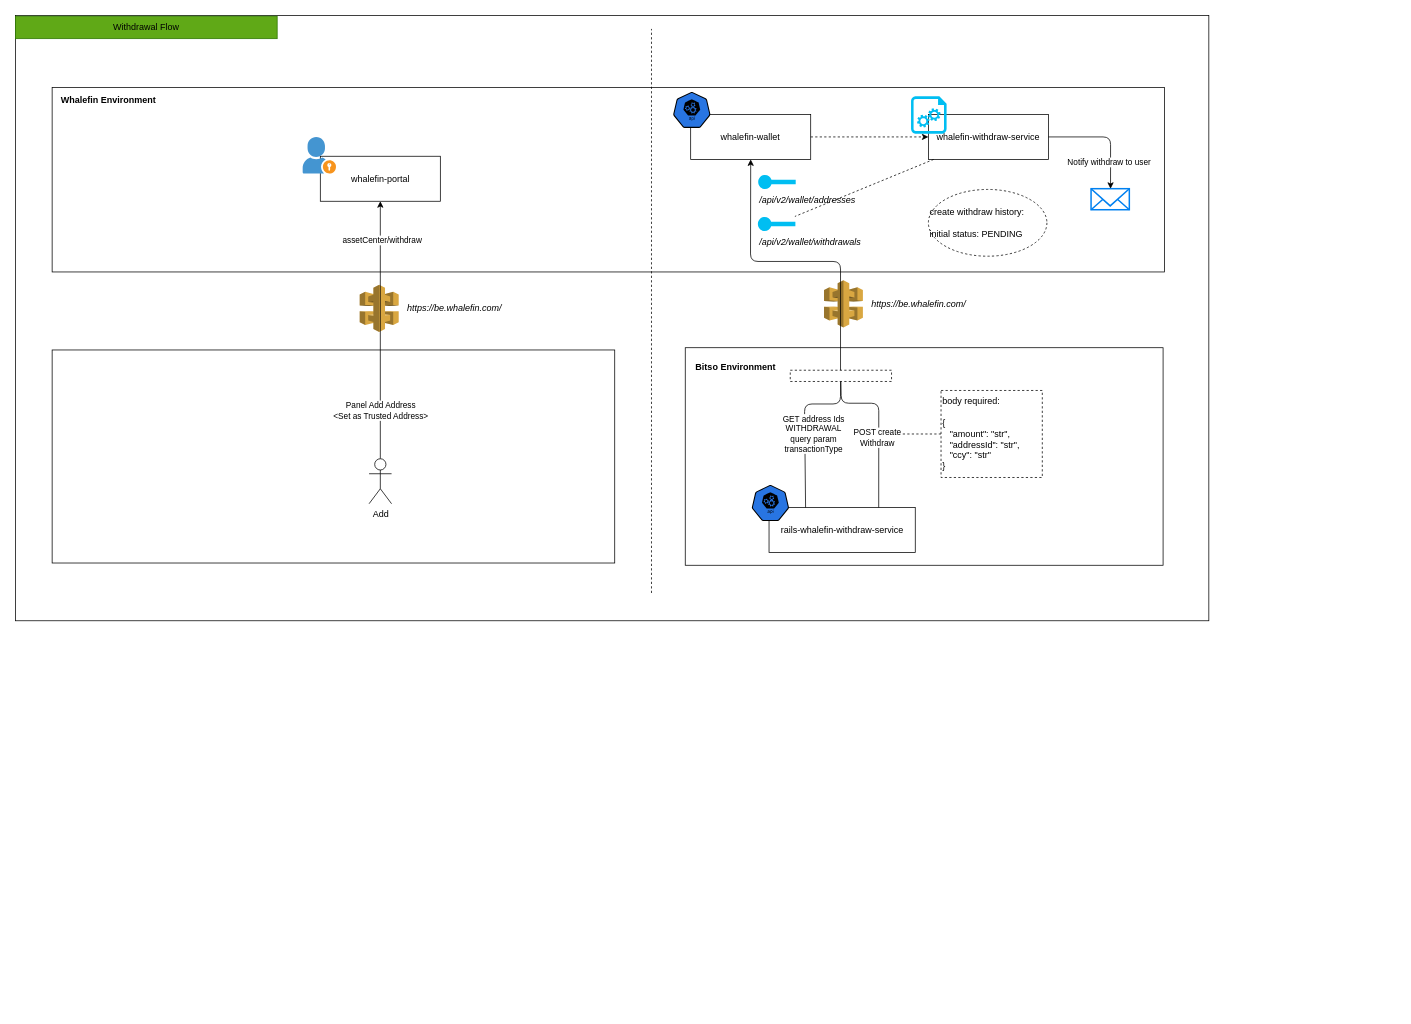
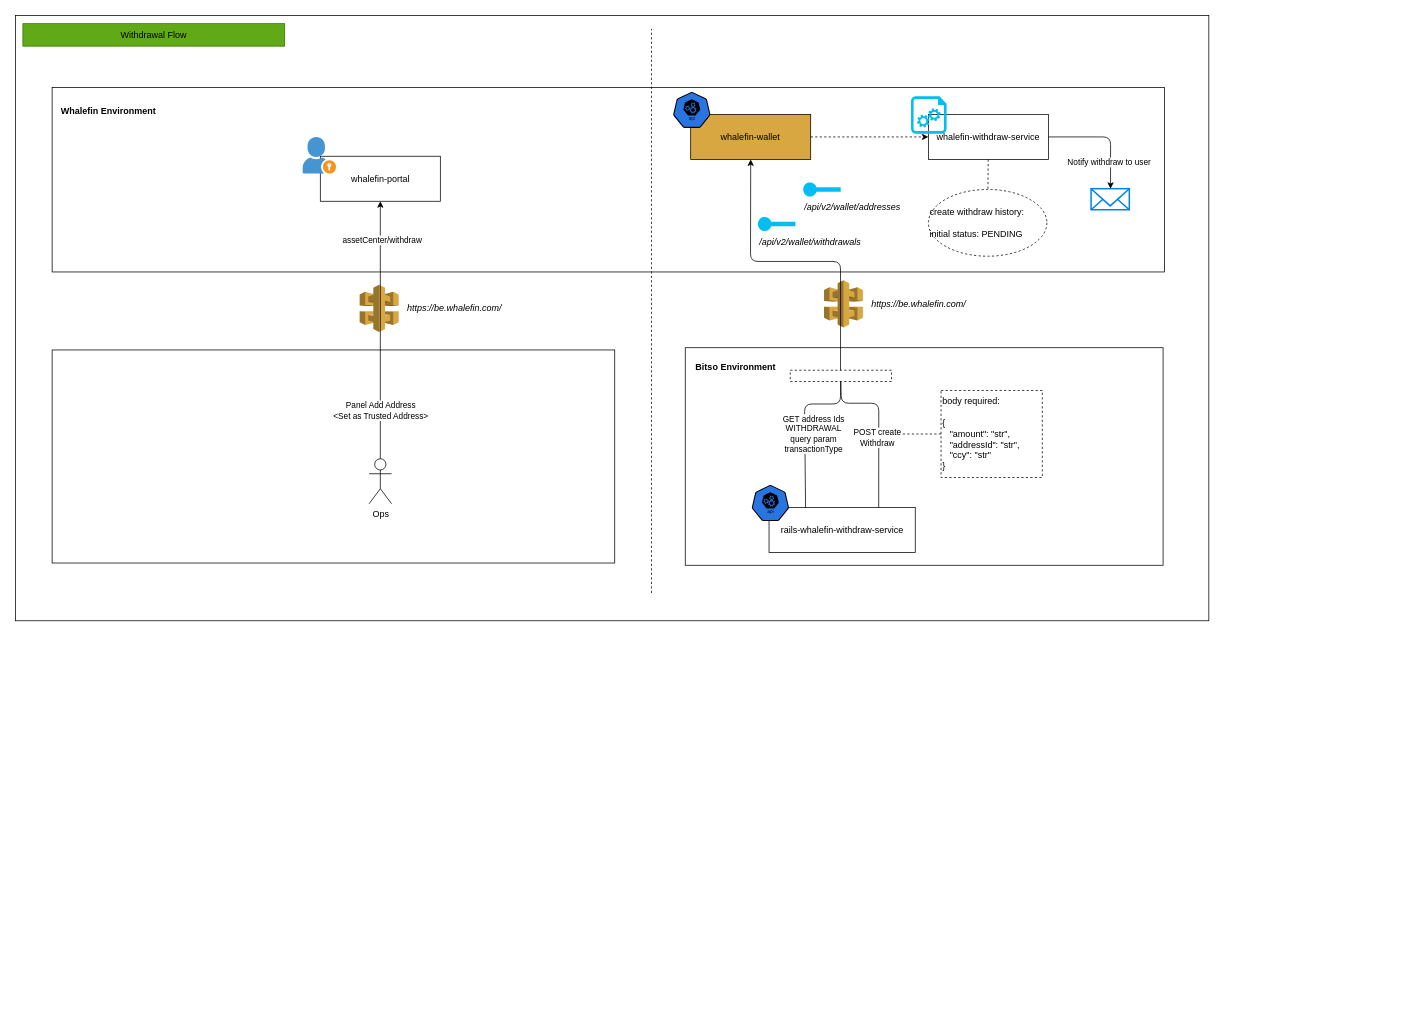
node "Withdrawal Flow": moved (146, 27) -> (154, 35)
node "Whalefin Environment": moved (111, 100) -> (111, 111)
node "whalefin-wallet": fillcolor #ffffff -> #d9a741
node "/api/v2/wallet/addresses": moved (777, 182) -> (822, 189)
edge "whalefin-withdraw-service" -- "/api/v2/wallet/withdrawals": now "whalefin-withdraw-service" -- "create withdraw history: initial status: PENDING"
node "Add": label "Add" -> "Ops"
